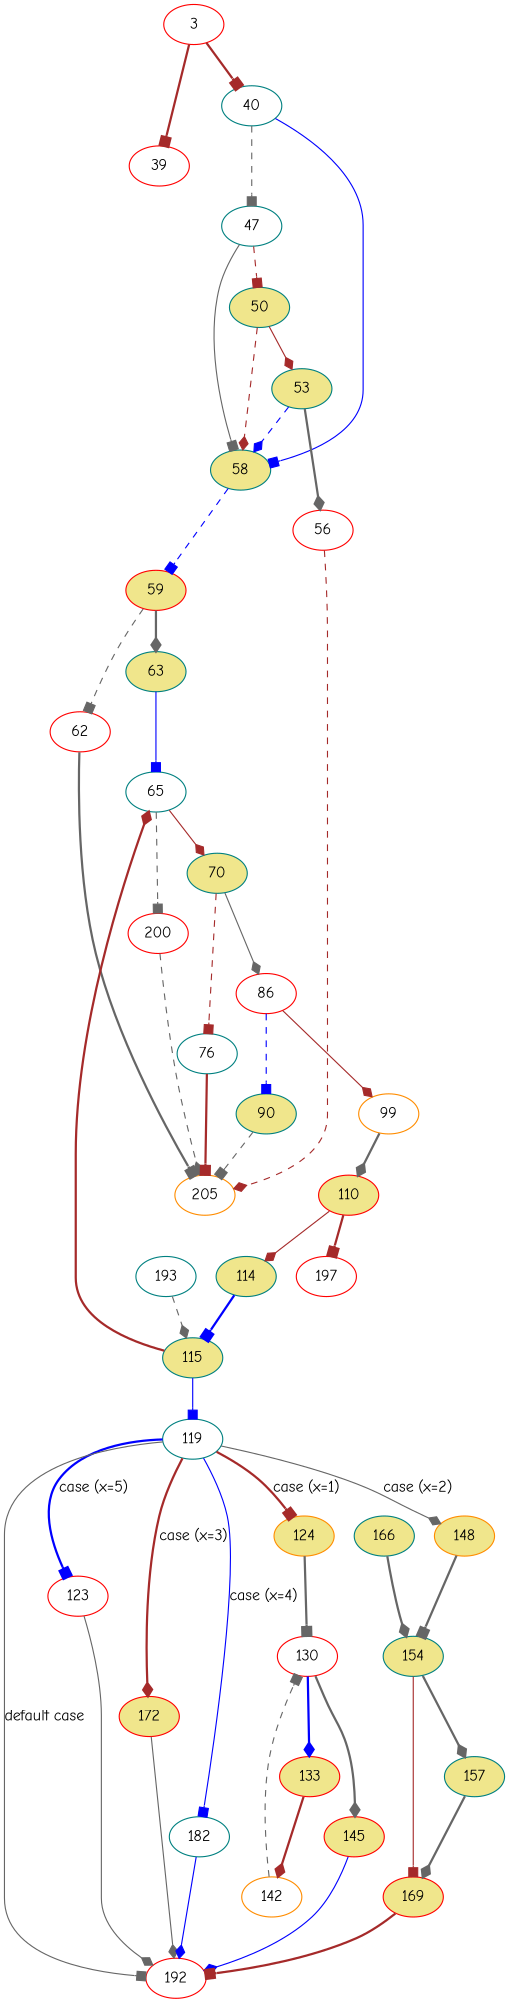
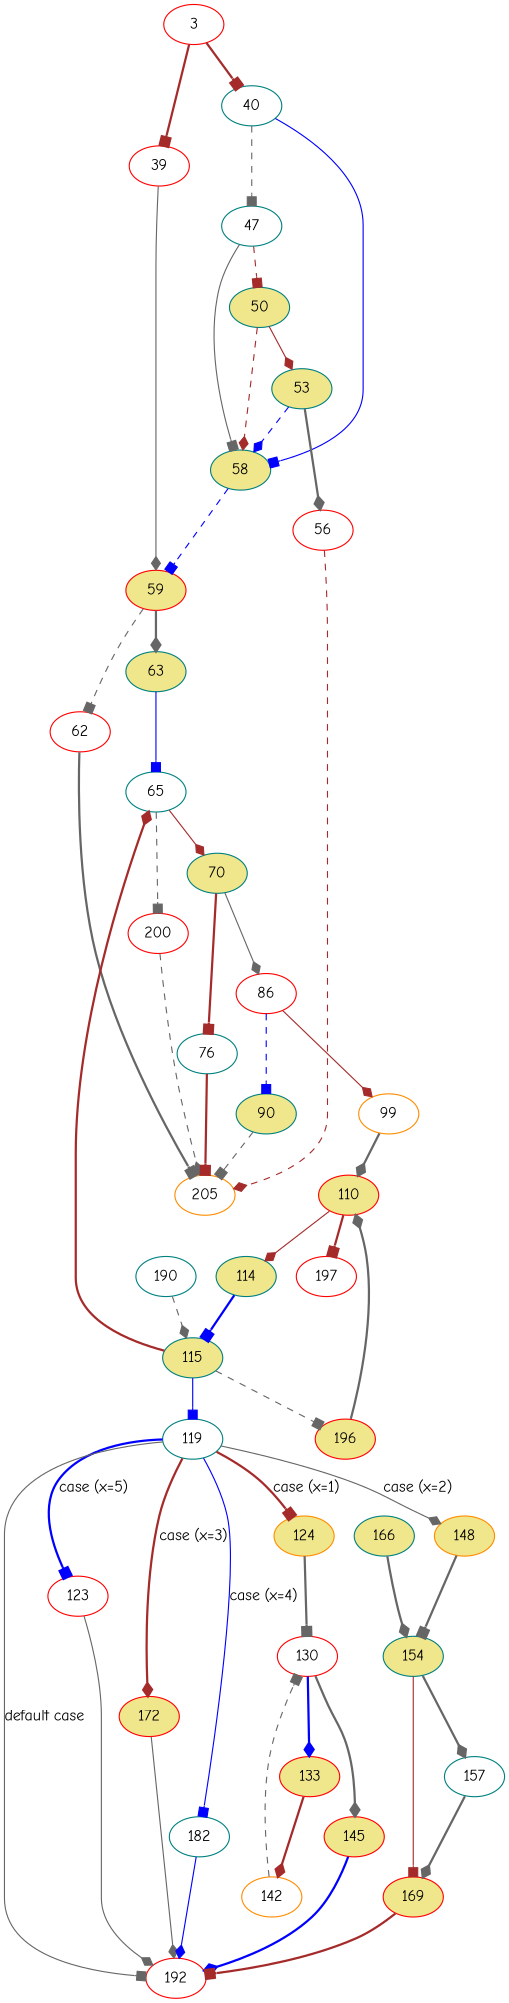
edge "39" -> "59": added
edge "70" -> "76": style dashed -> bold
node "193": label "193" -> "190"
node "196": added
node "157": fillcolor khaki -> white
edge "145" -> "192": style solid -> bold
